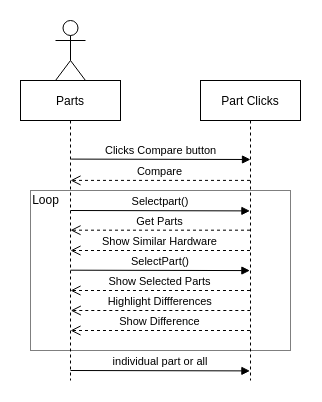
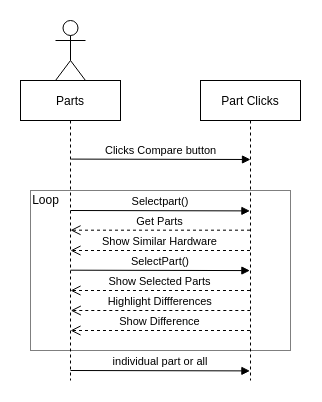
edge "Part Clicks" -> "Parts": removed, label "Compare"
